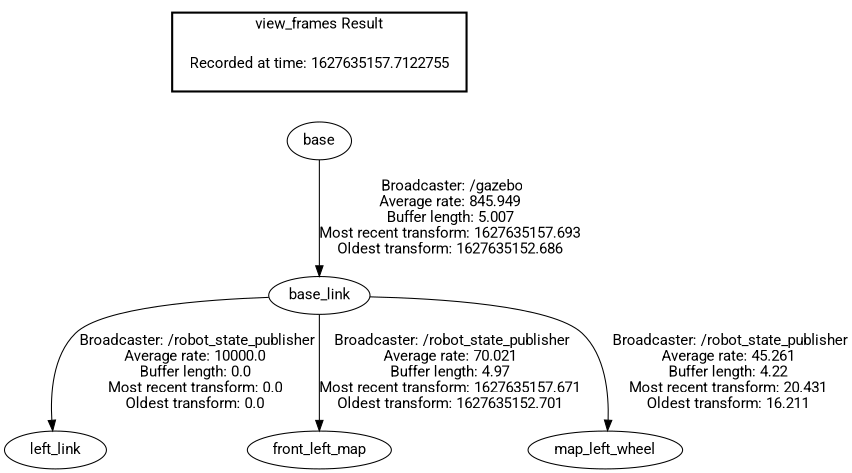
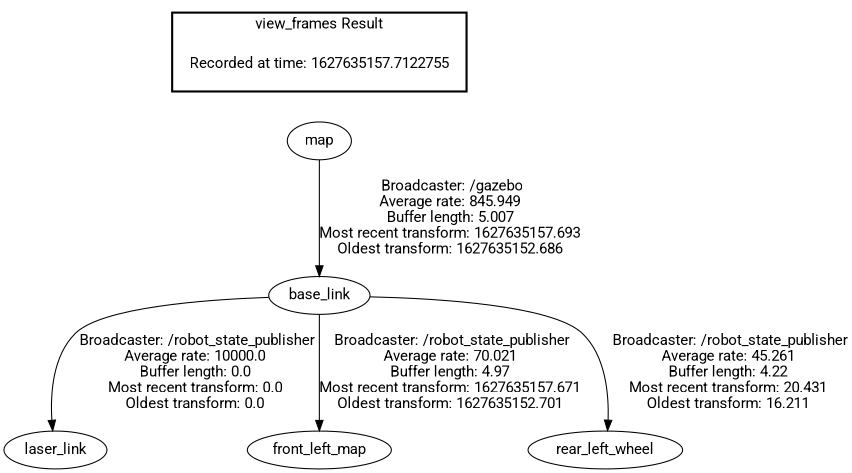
node "base": label "base" -> "map"
node "left_link": label "left_link" -> "laser_link"
node "map_left_wheel": label "map_left_wheel" -> "rear_left_wheel"
